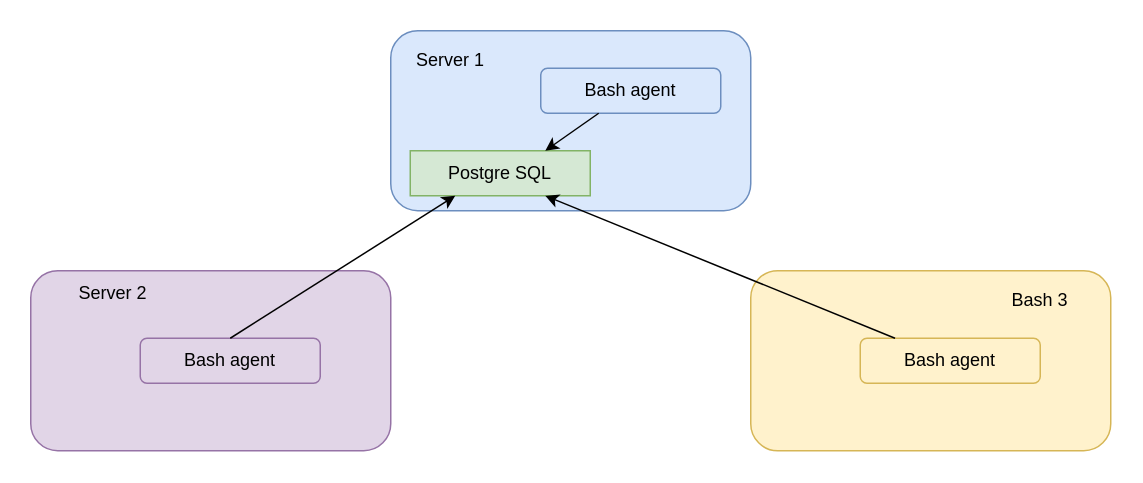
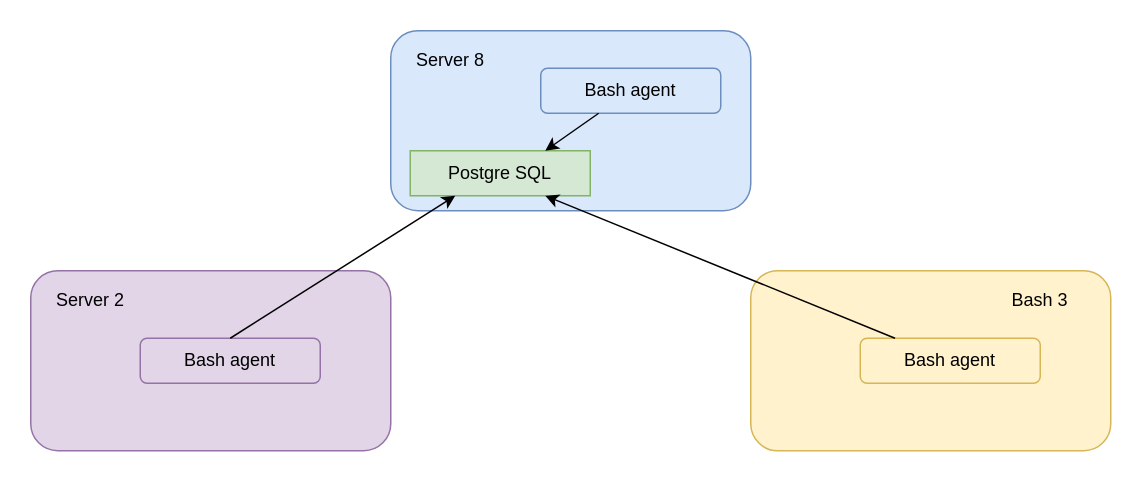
node "Server 1": label "Server 1" -> "Server 8"
node "Server 2": moved (113, 293) -> (91, 301)
